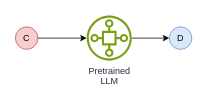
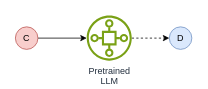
edge "Pretrained LLM" -> "D": style solid -> dashed
